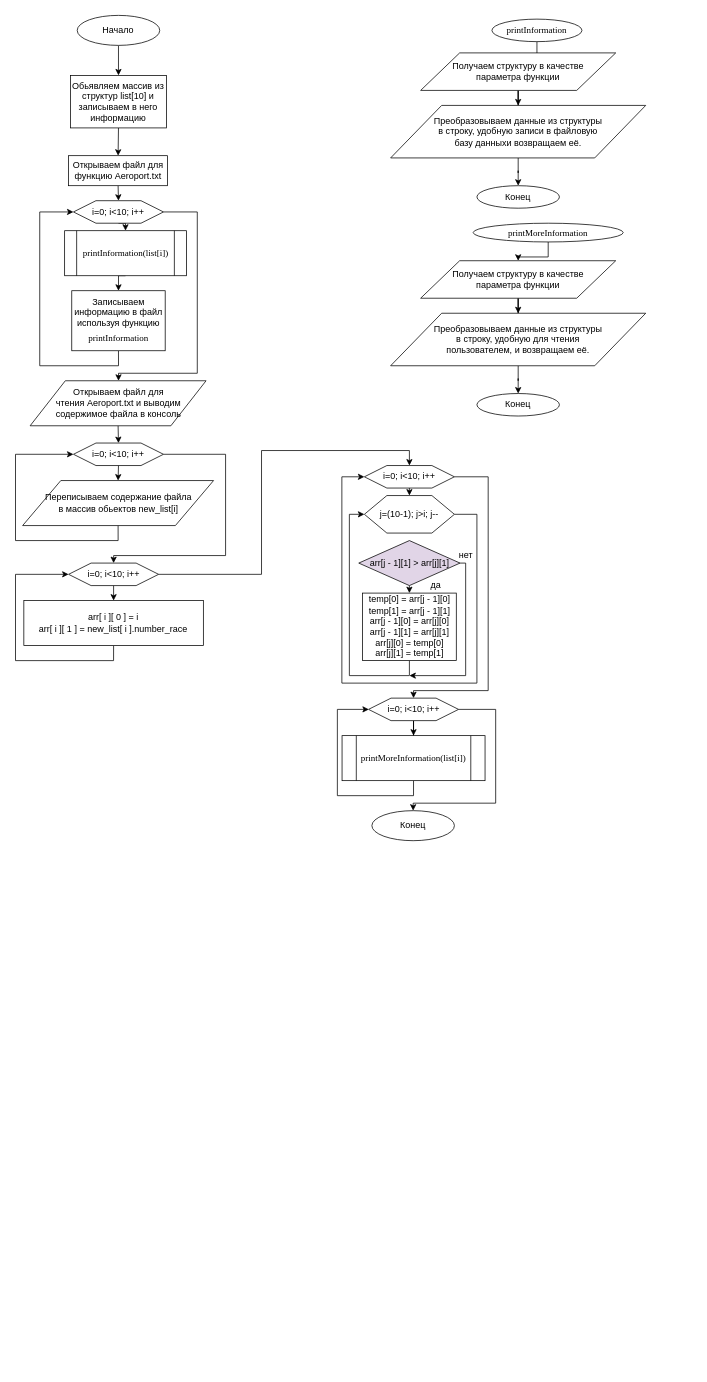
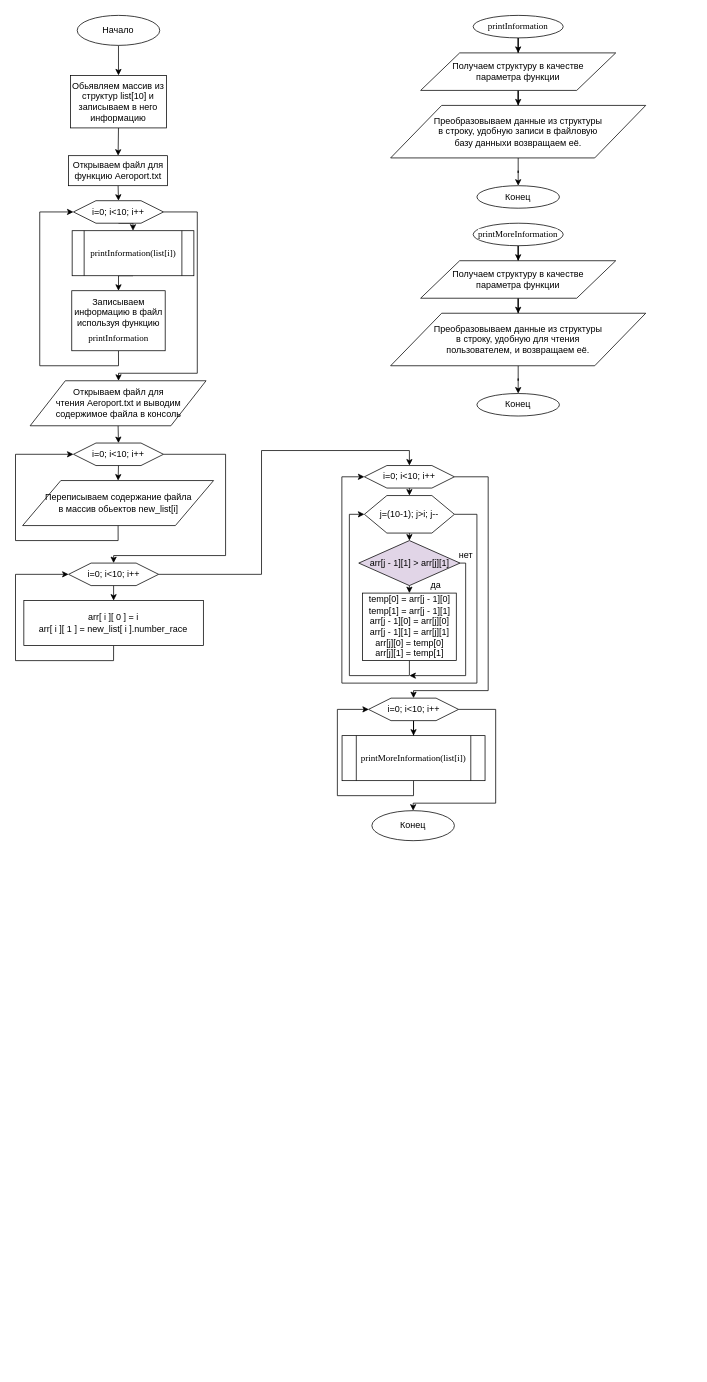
node "printInformation": moved (537, 30) -> (518, 27)
node "printMoreInformation": size 150x19 -> 90x23
node "printInformation(list[i])": moved (125, 253) -> (133, 253)
edge "j=(10-1); j>i; j--" -> "arr[j - 1][1] > arr[j][1]": added
